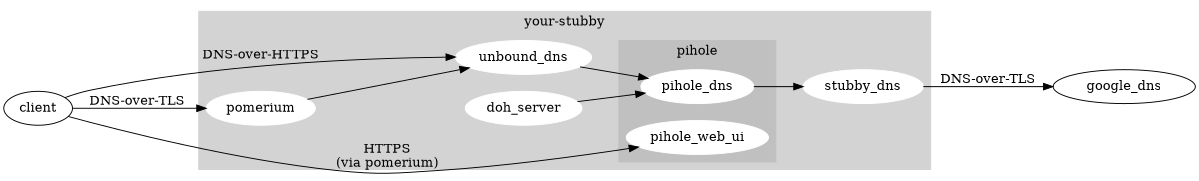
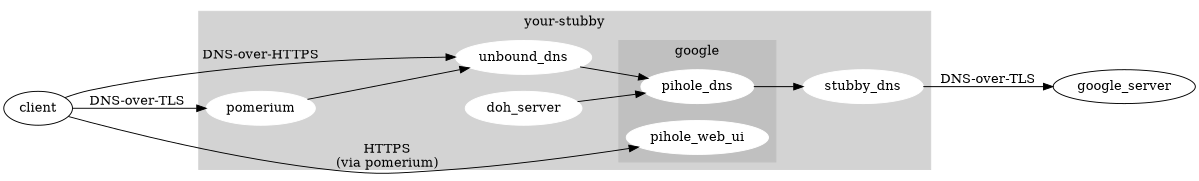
cluster "pihole": label "pihole" -> "google"
node "google_dns": label "google_dns" -> "google_server"
